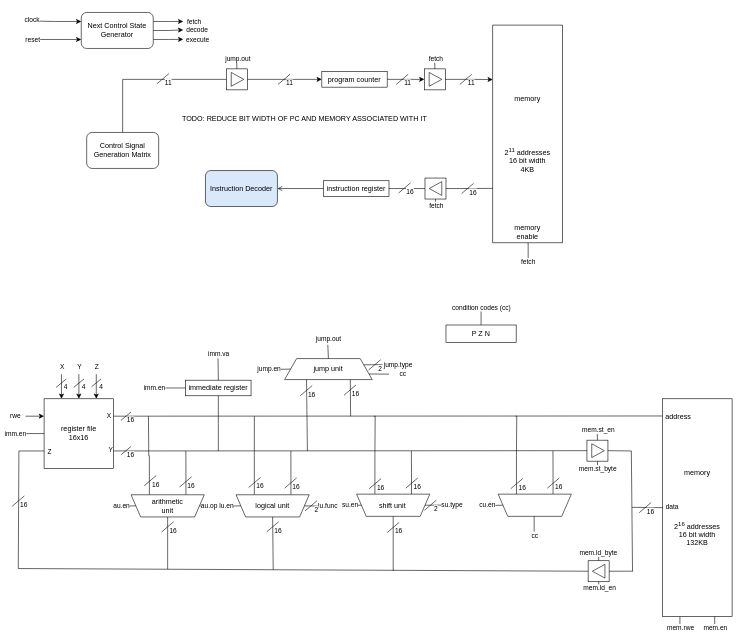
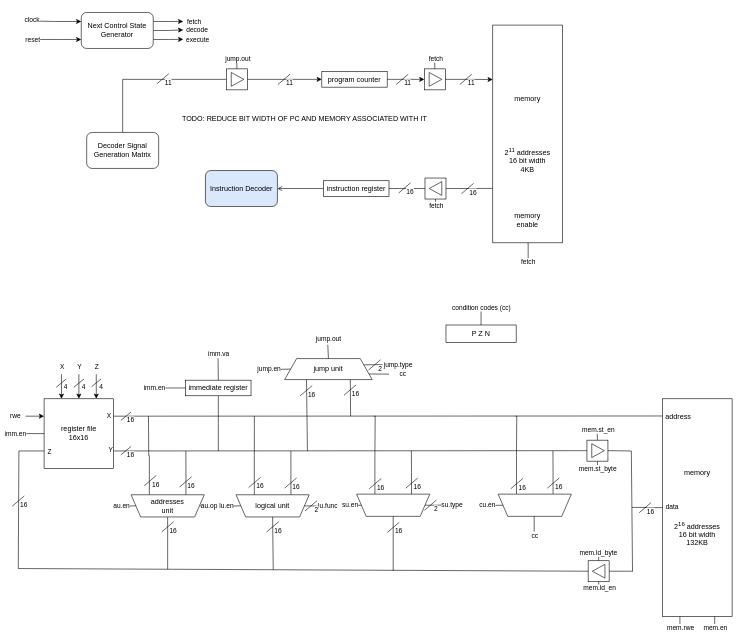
node "Control Signal Generation Matrix": label "Control Signal Generation Matrix" -> "Decoder Signal Generation Matrix"
node "memory enable": moved (528, 232) -> (528, 220)
node "shift unit": removed
node "arithmetic unit": label "arithmetic unit" -> "addresses unit"
